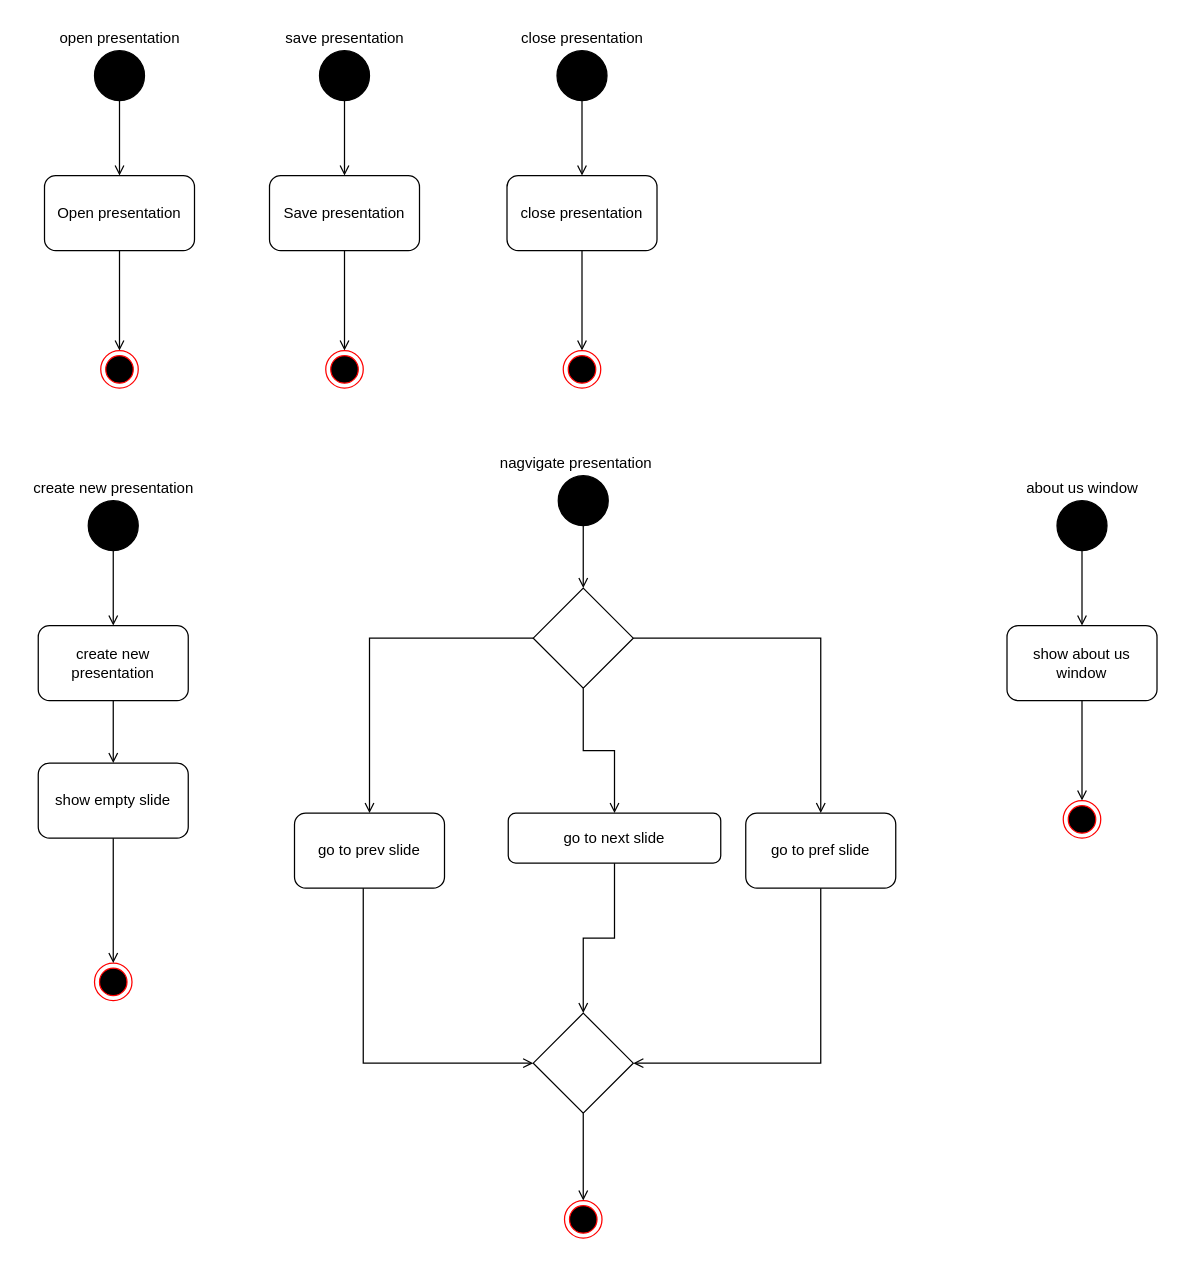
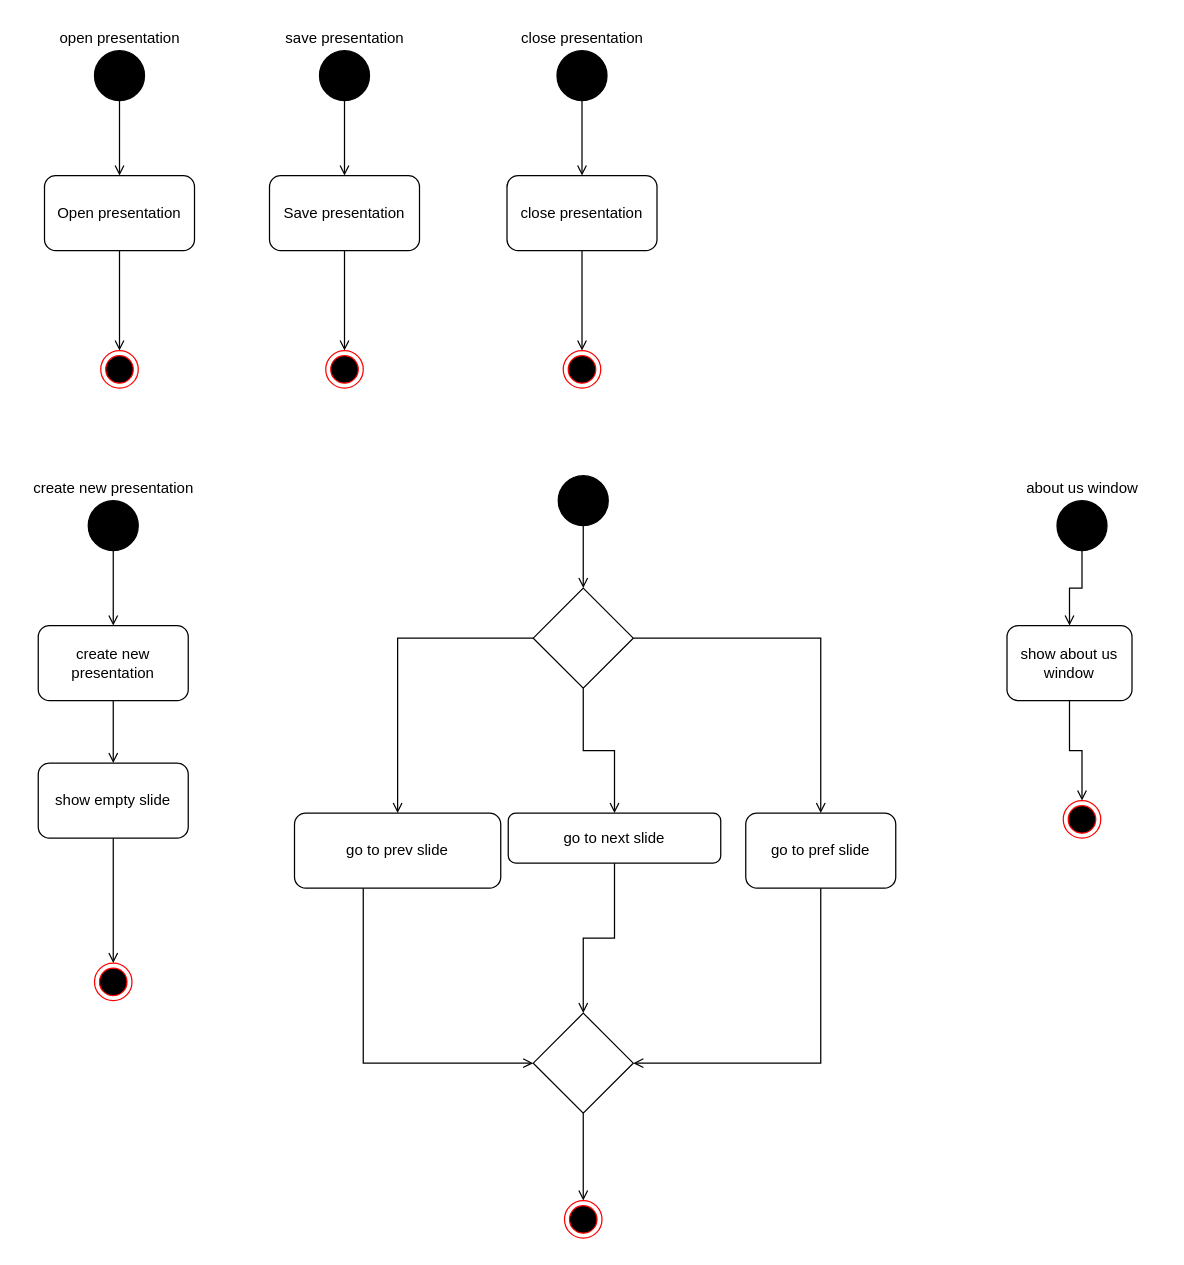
node "nagvigate presentation": removed
node "show about us window": size 150x75 -> 125x75
node "go to prev slide": size 150x75 -> 206x75
